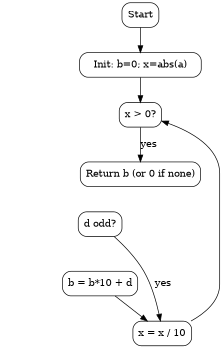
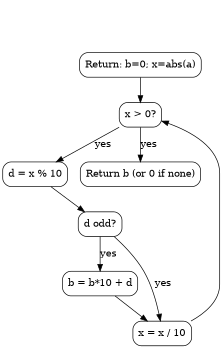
node "Start": removed
node "Init: b=0; x=abs(a)": label "Init: b=0; x=abs(a)" -> "Return: b=0; x=abs(a)"
node "d = x % 10": added
edge "d odd?" -> "b = b*10 + d": added, label "yes"
